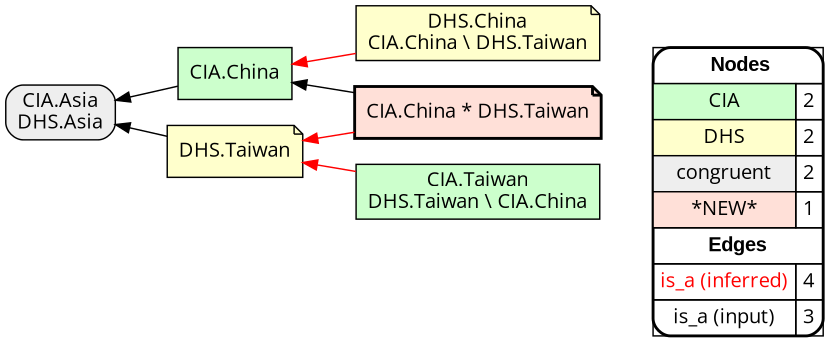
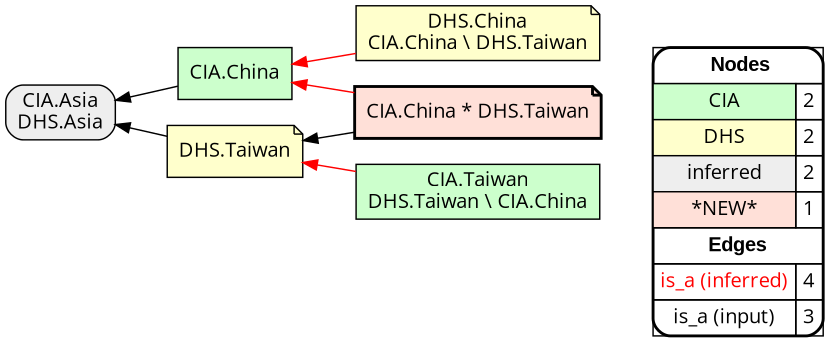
edge "CIA.China * DHS.Taiwan" -> "CIA.China": color #000000 -> #ff0000
edge "CIA.China * DHS.Taiwan" -> "DHS.Taiwan": color #ff0000 -> #000000
node "Nodes": text "congruent" -> "inferred"
